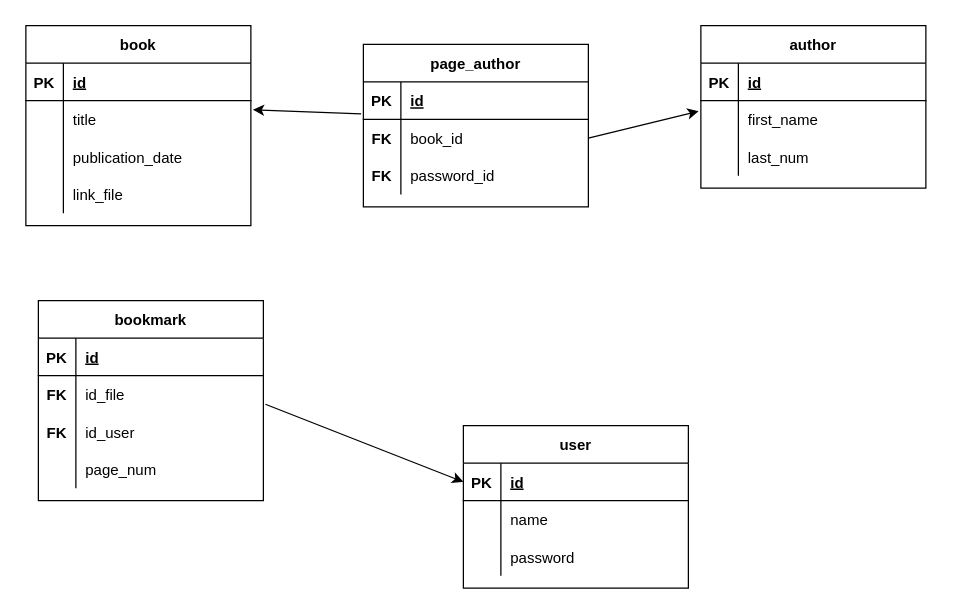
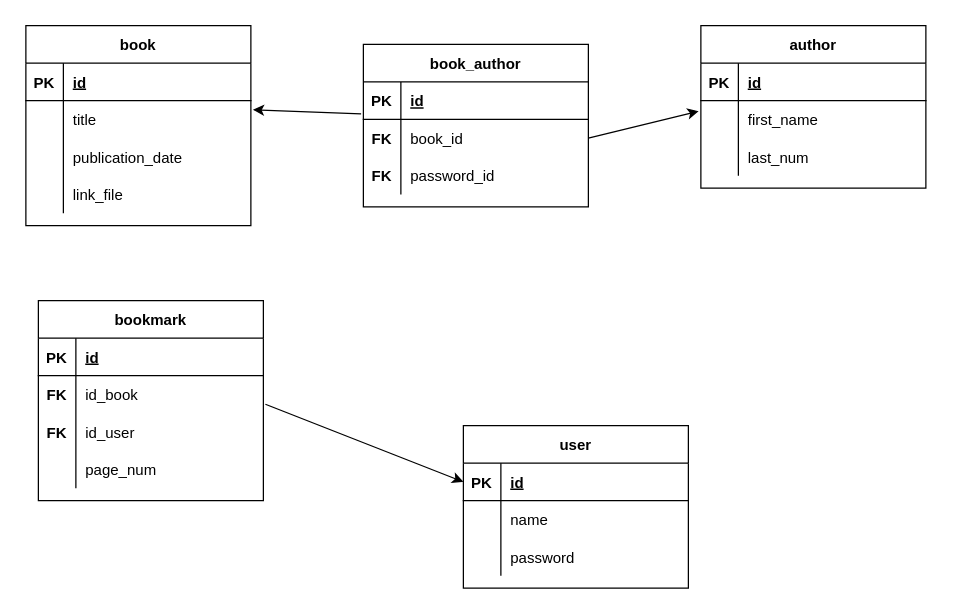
node "page_author": label "page_author" -> "book_author"
node "id_file": label "id_file" -> "id_book"
